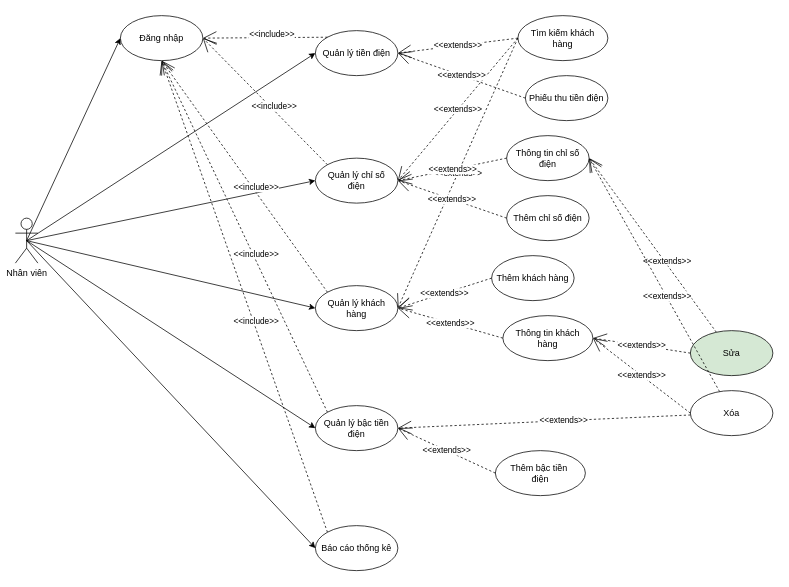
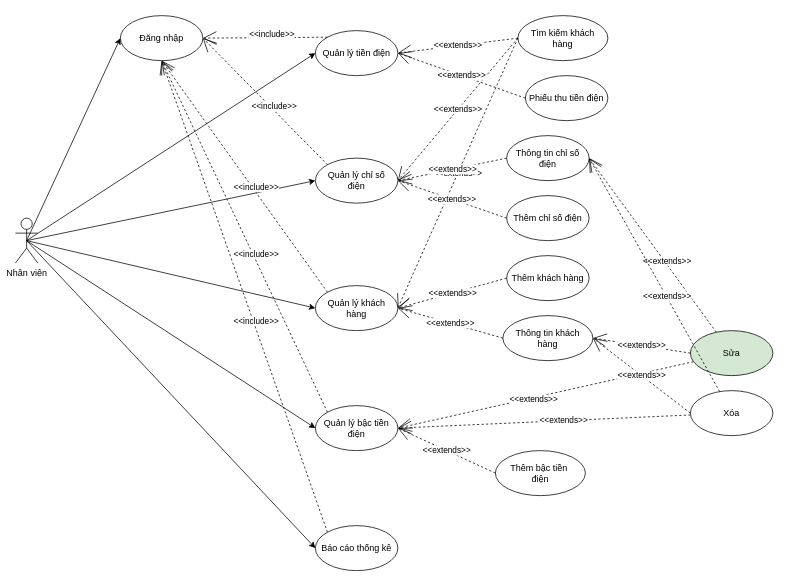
node "Thêm khách hàng": moved (533, 278) -> (548, 278)
edge "Sửa" -> "Quản lý bậc tiền điện": added, label "<<extends>>"
